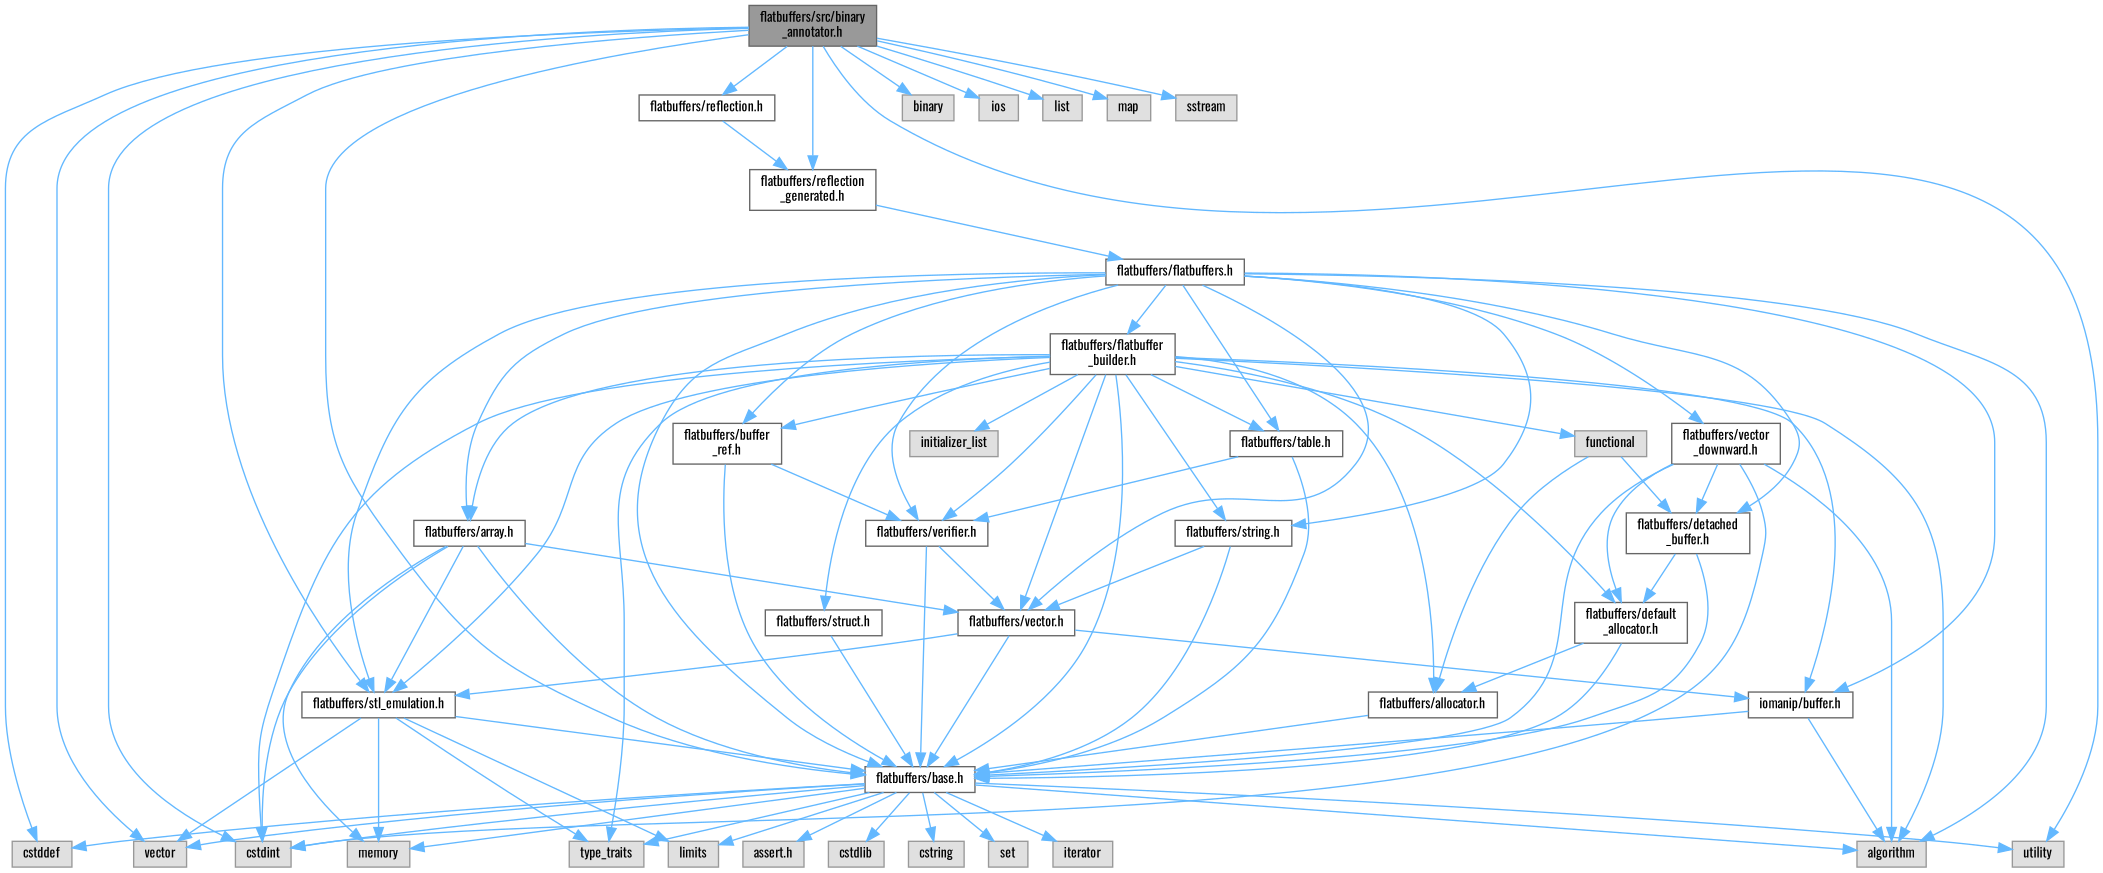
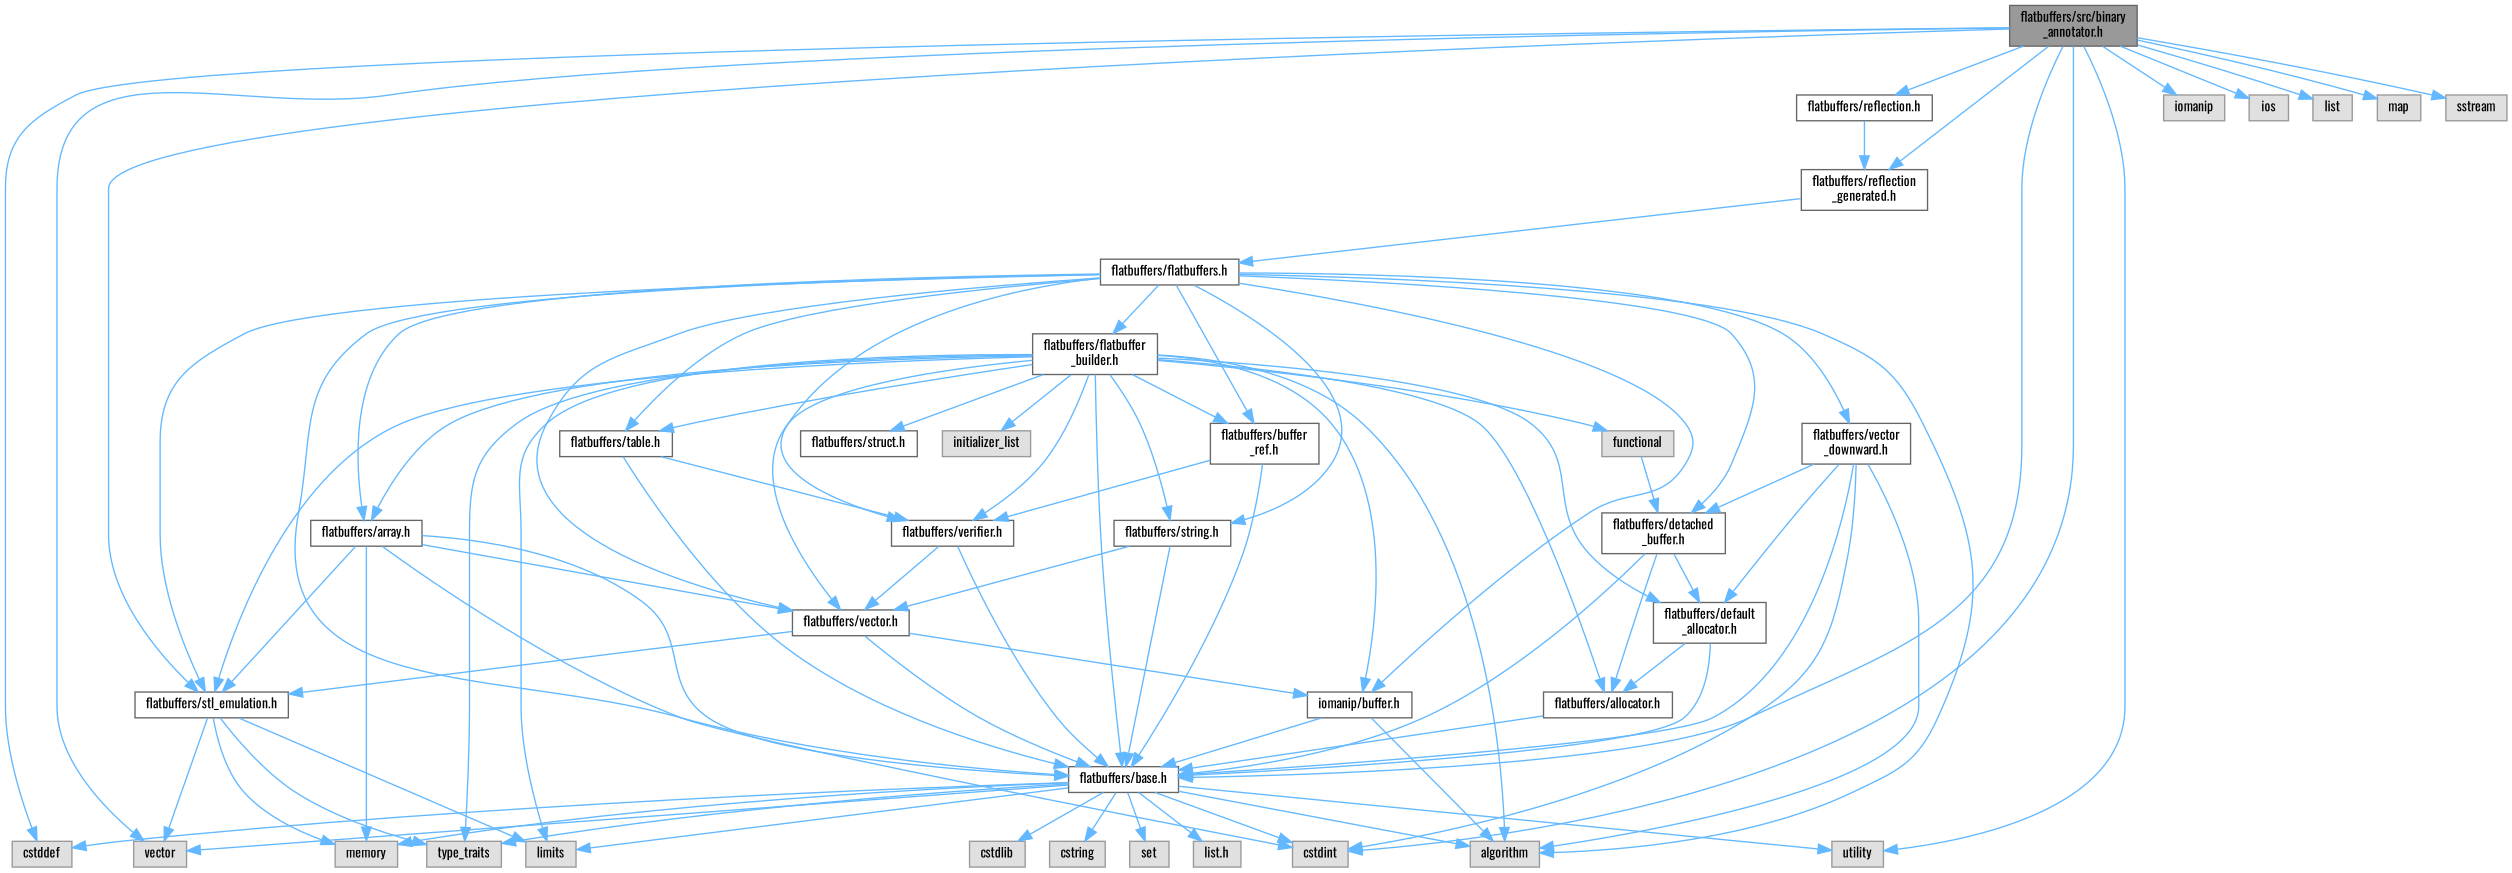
node "binary": label "binary" -> "iomanip"
edge "flatbuffers/flatbuffer _builder.h" -> "cstdint": now "flatbuffers/flatbuffer _builder.h" -> "limits"
edge "functional" -> "flatbuffers/allocator.h": now "flatbuffers/detached _buffer.h" -> "flatbuffers/allocator.h"
edge "flatbuffers/struct.h" -> "flatbuffers/base.h": removed
edge "flatbuffers/stl_emulation.h" -> "flatbuffers/base.h": removed
node "assert.h": label "assert.h" -> "list.h"
node "iterator": removed
